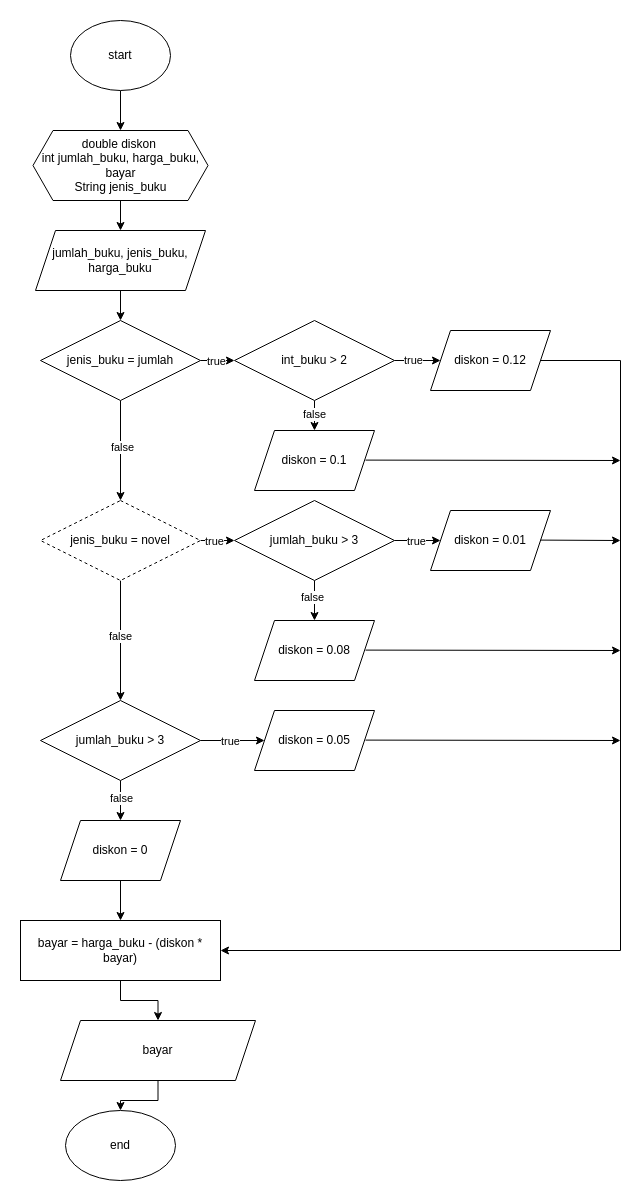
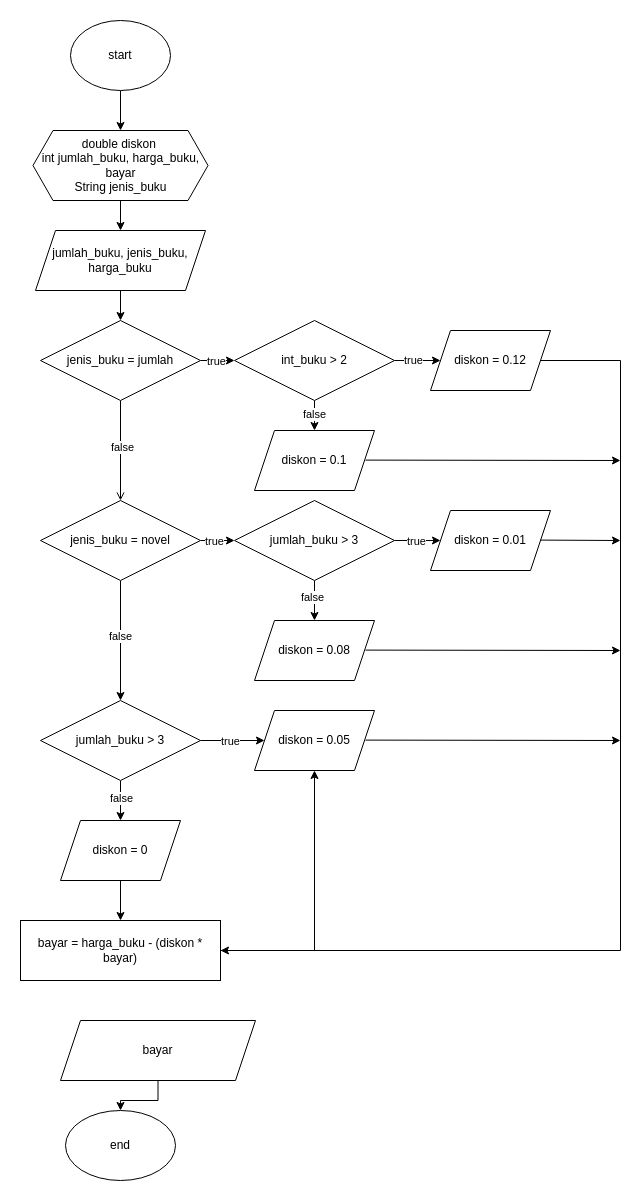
edge "jenis_buku = jumlah" -> "jenis_buku = novel": arrowhead classic -> open
node "jenis_buku = novel": style dashed -> solid
edge "bayar = harga_buku - (diskon * bayar)" -> "bayar": now "bayar = harga_buku - (diskon * bayar)" -> "diskon = 0.05"
